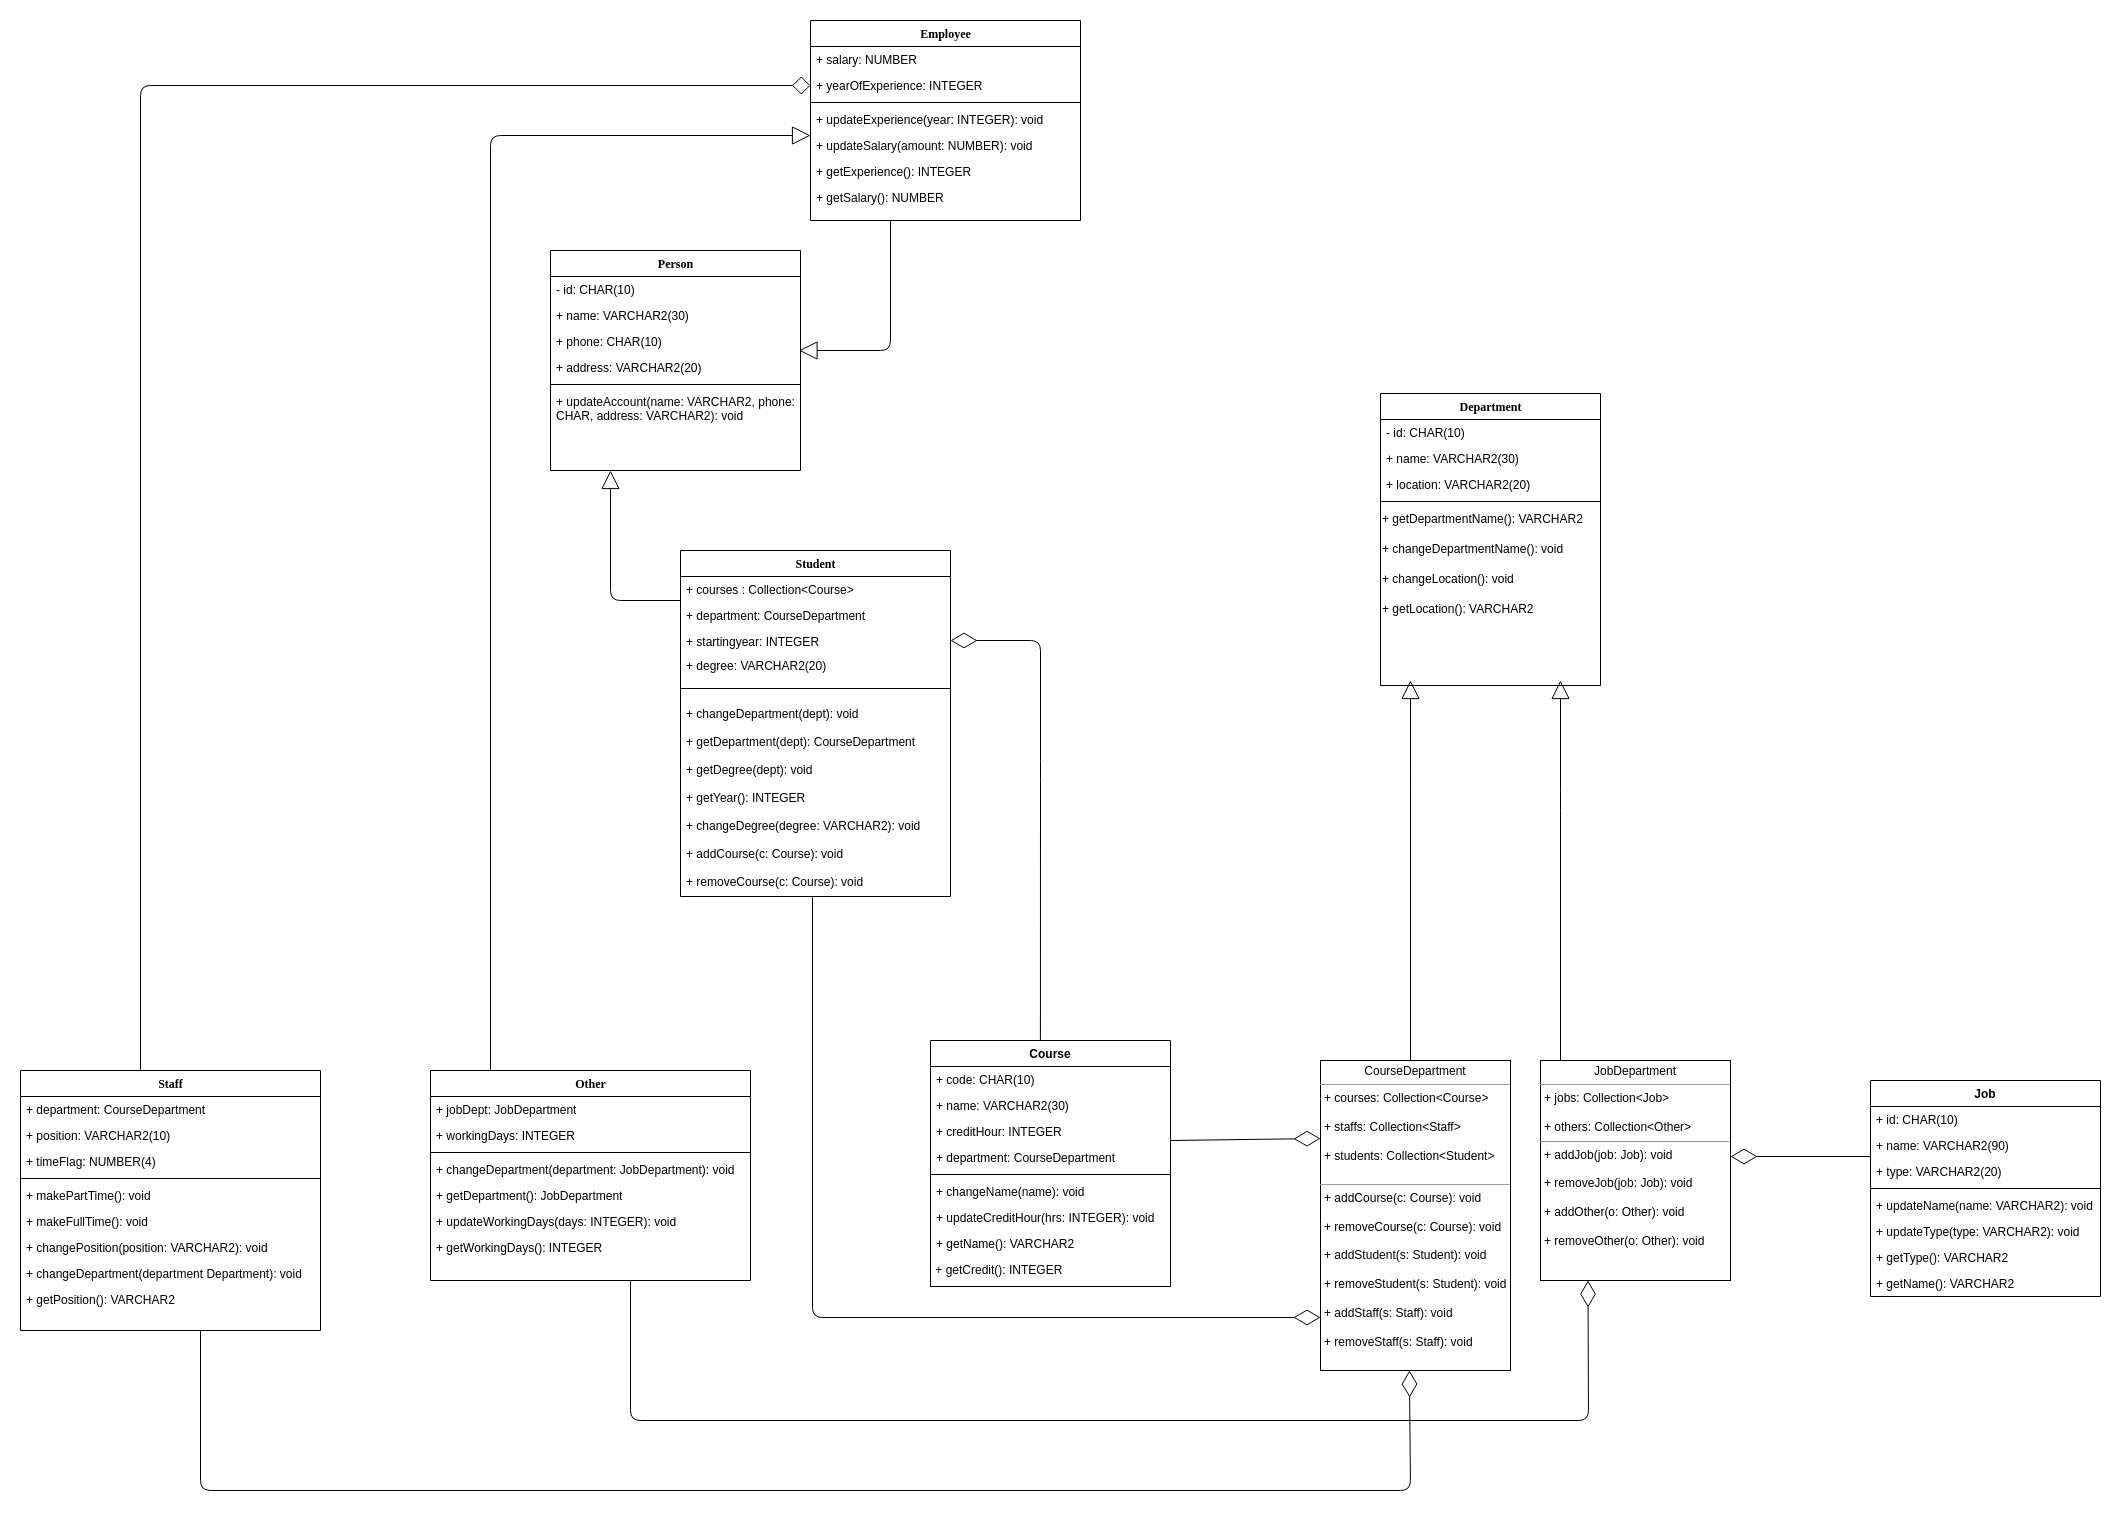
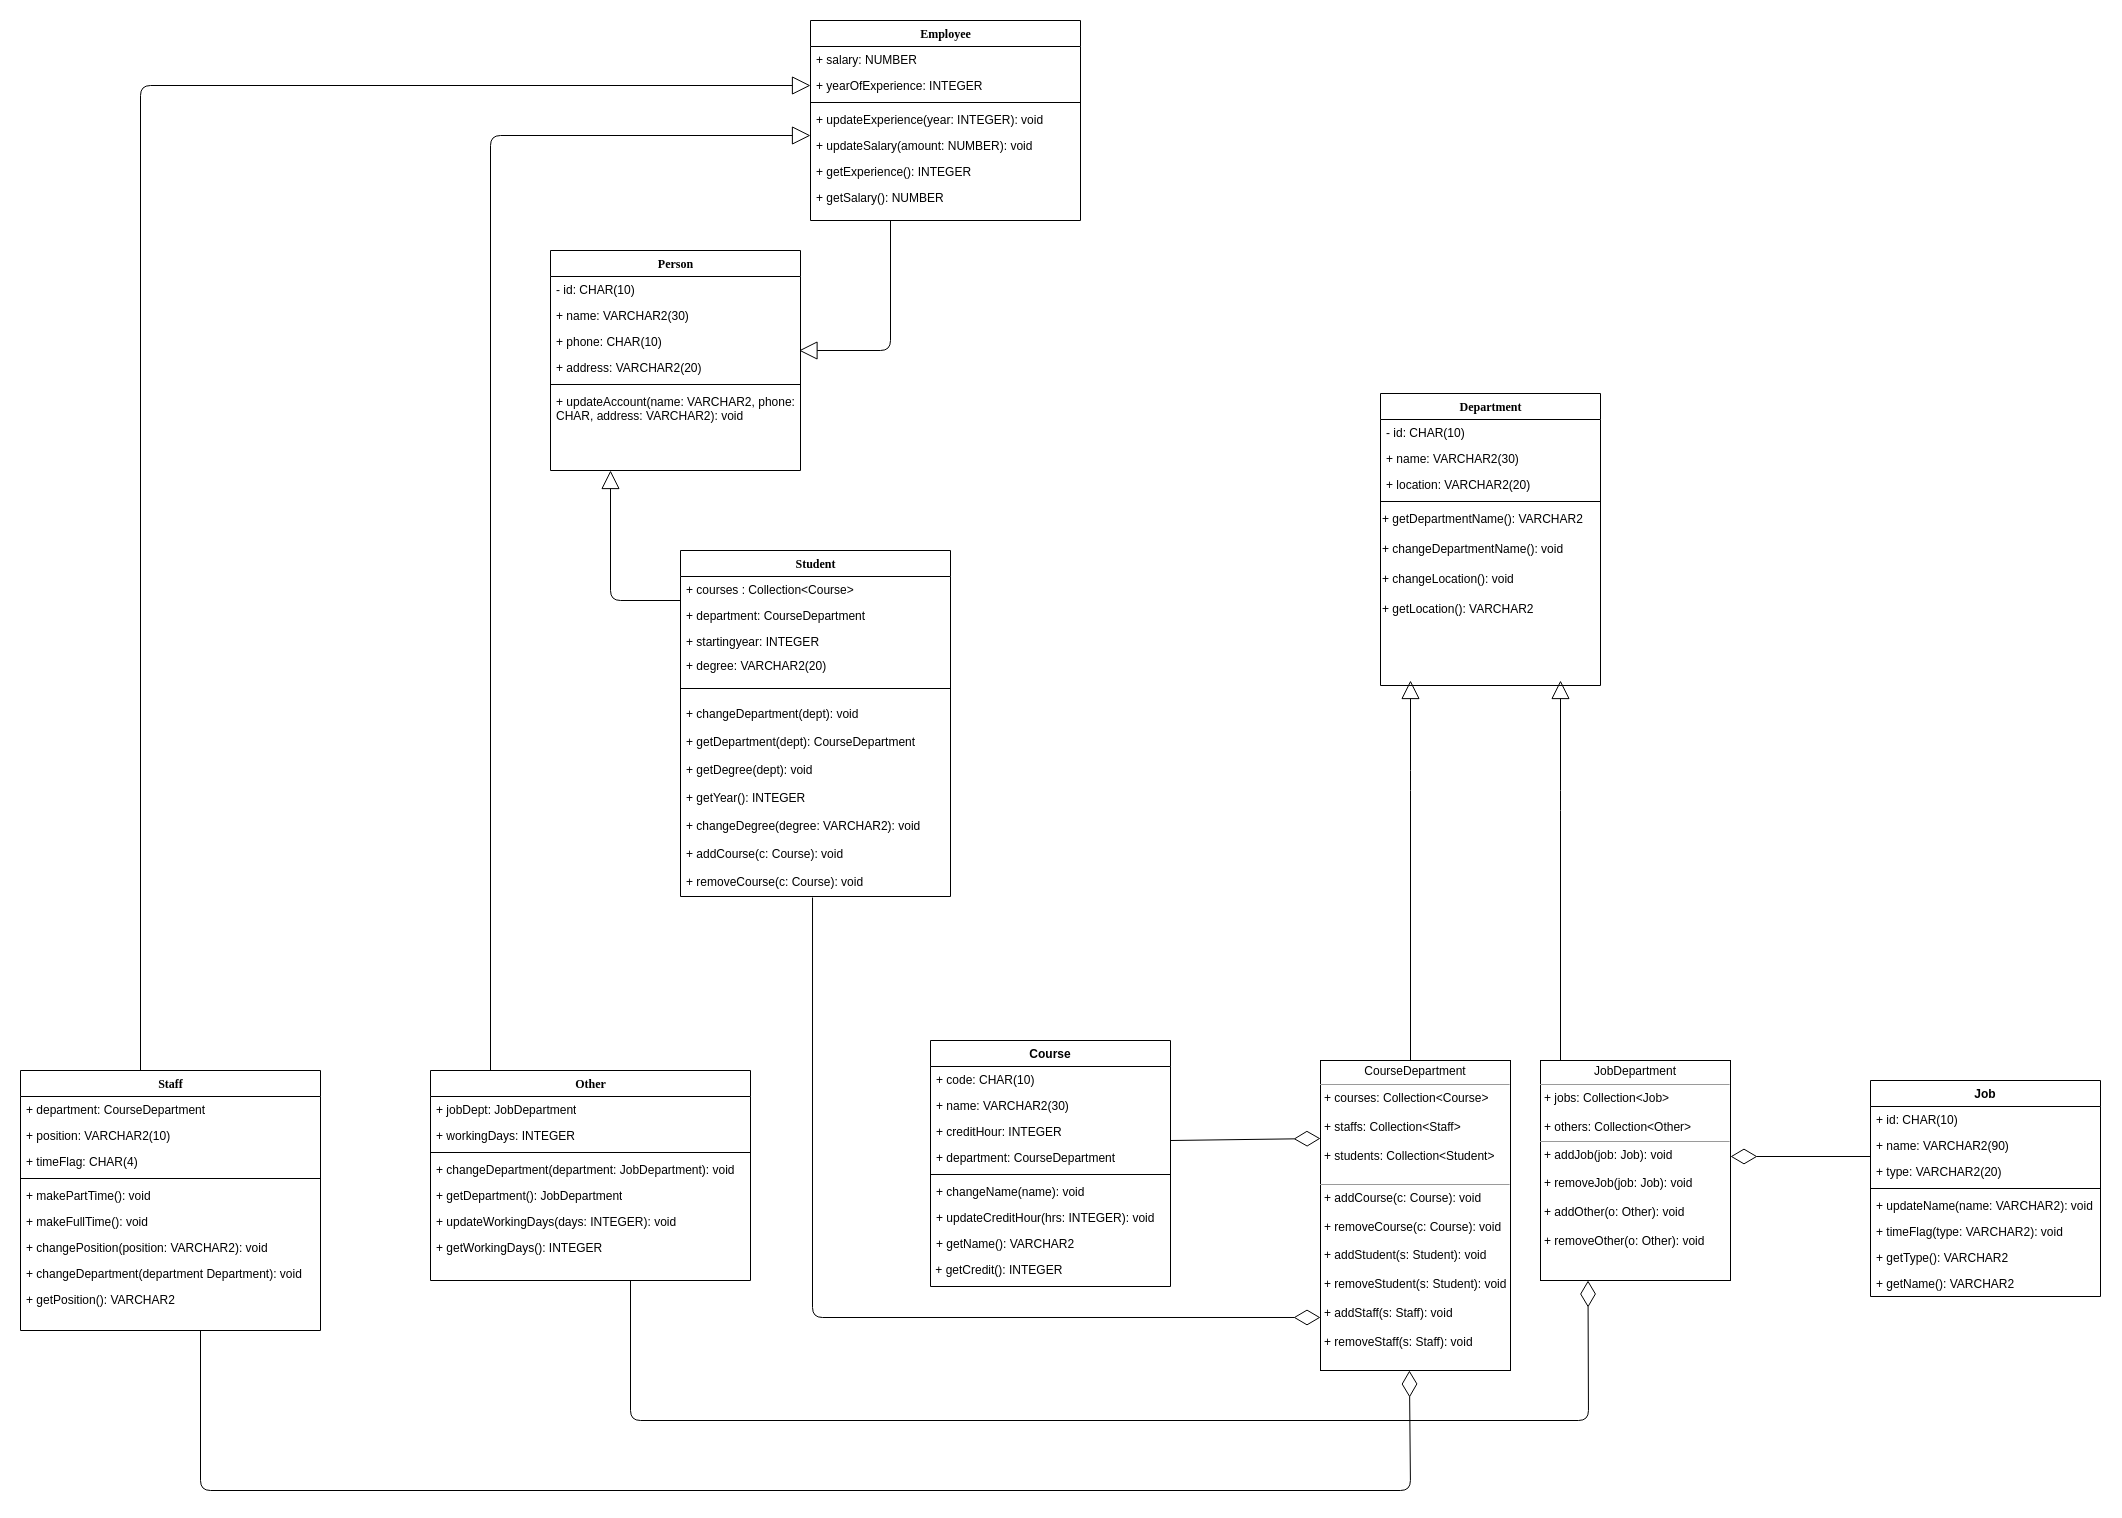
edge "Staff" -> "+ yearOfExperience: INTEGER": arrowhead diamond -> block
edge "Course" -> "+ startingyear: INTEGER": removed
node "+ timeFlag: NUMBER(4)": label "+ timeFlag: NUMBER(4)" -> "+ timeFlag: CHAR(4)"
node "+ updateType(type: VARCHAR2): void": label "+ updateType(type: VARCHAR2): void" -> "+ timeFlag(type: VARCHAR2): void"
